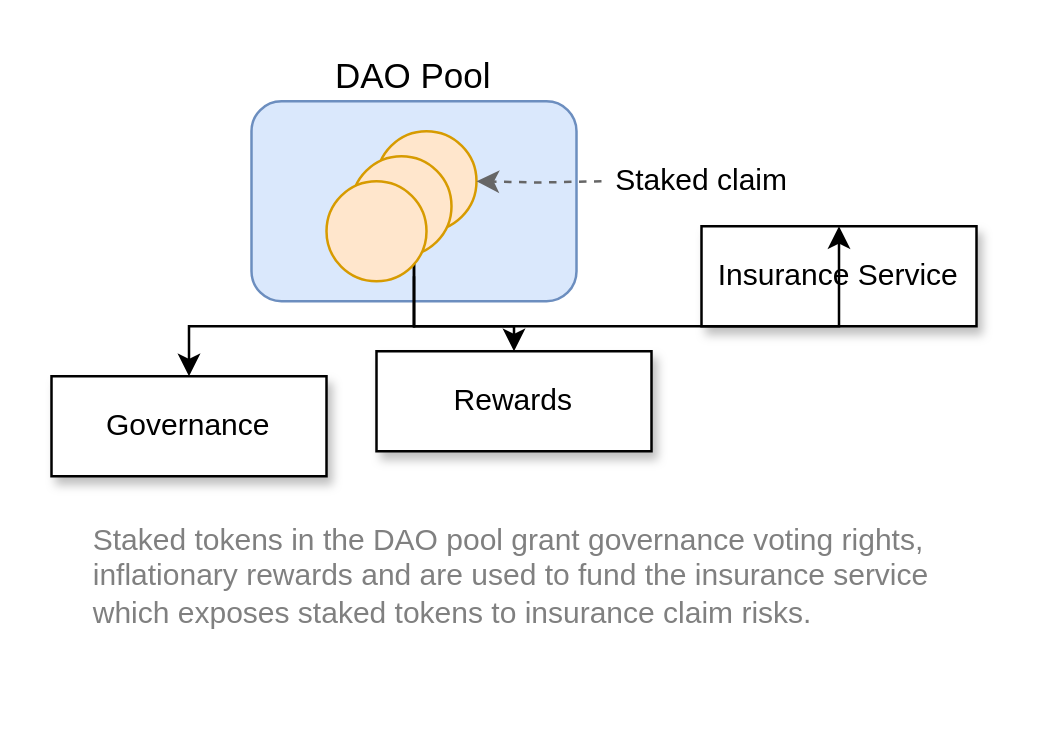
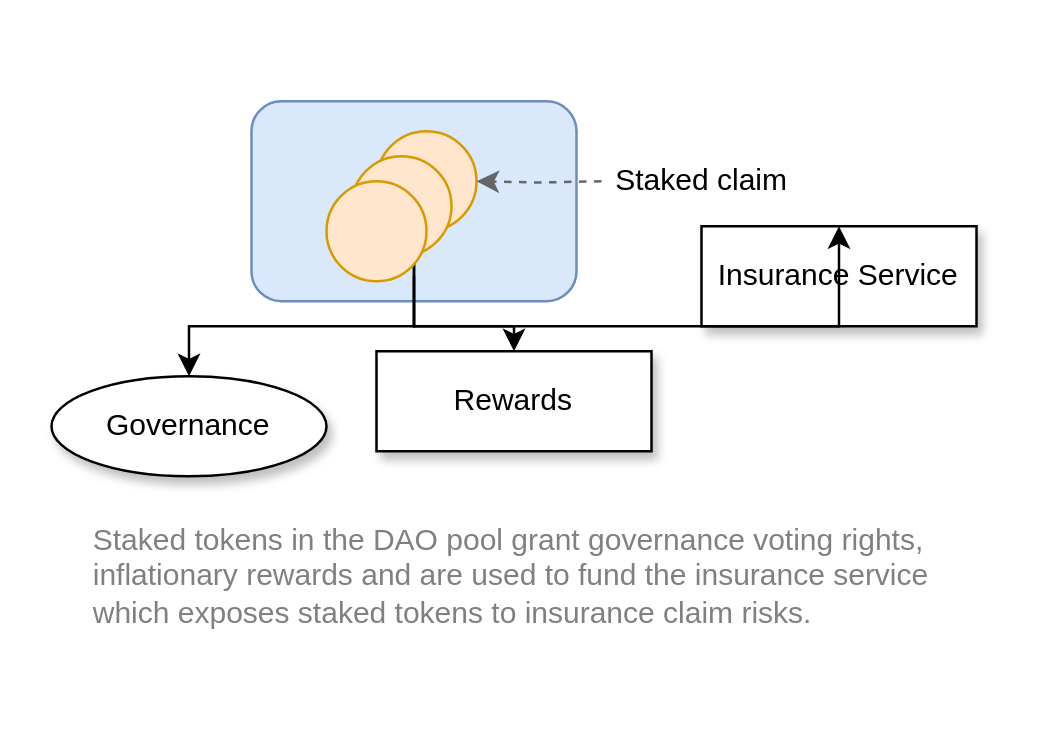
node "DAO Pool": removed
node "Governance": shape rectangle -> ellipse
